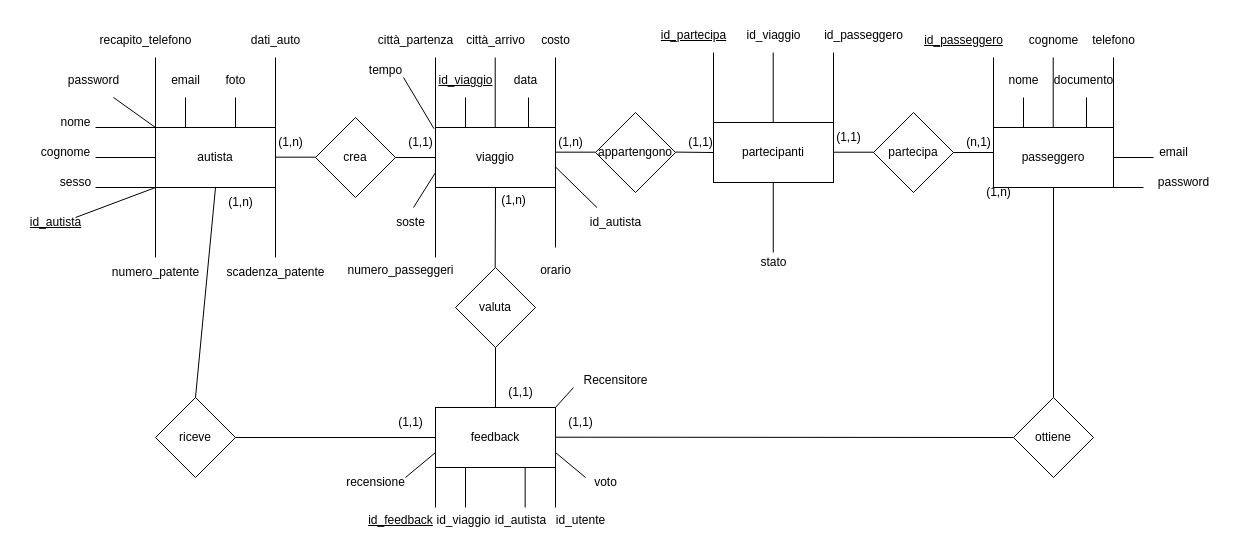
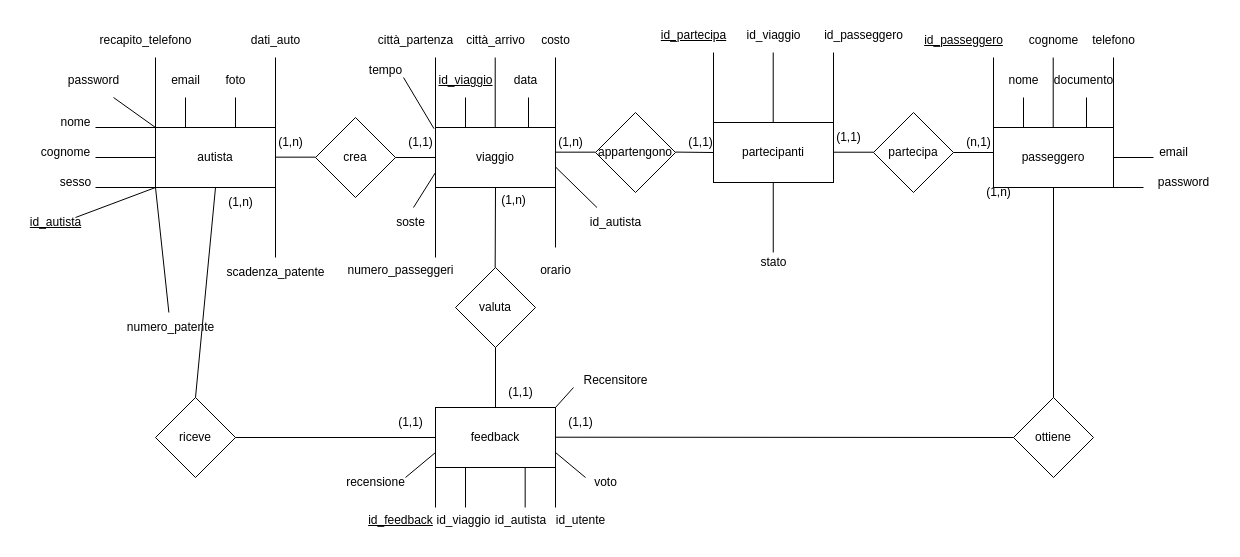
node "numero_patente": moved (156, 273) -> (171, 328)
